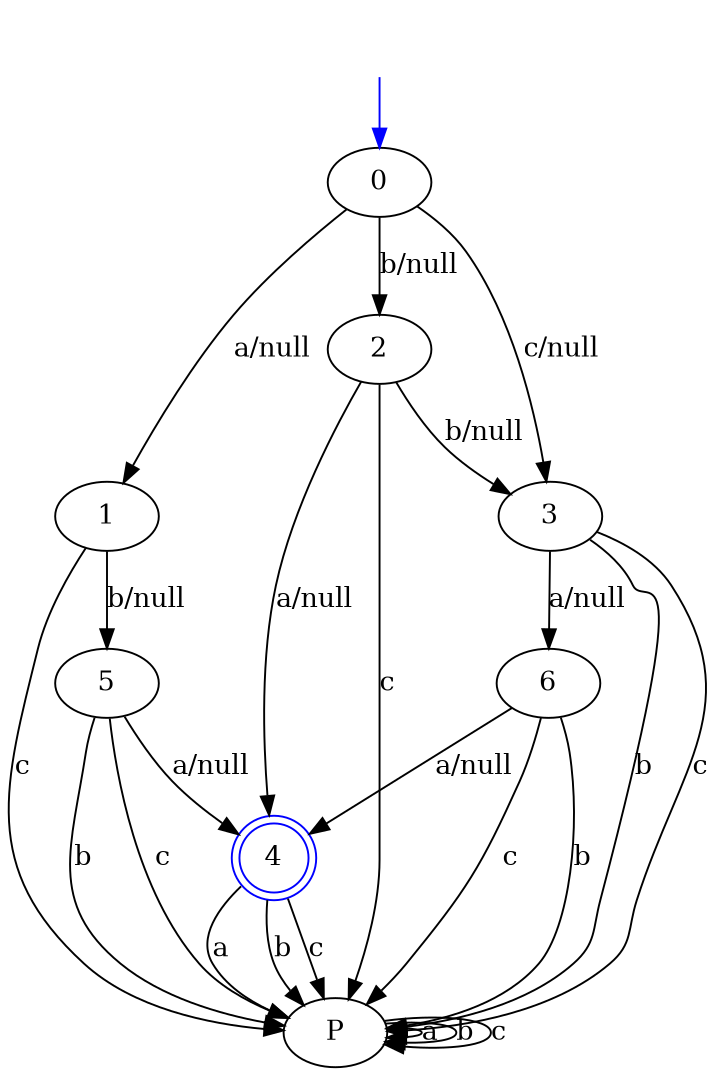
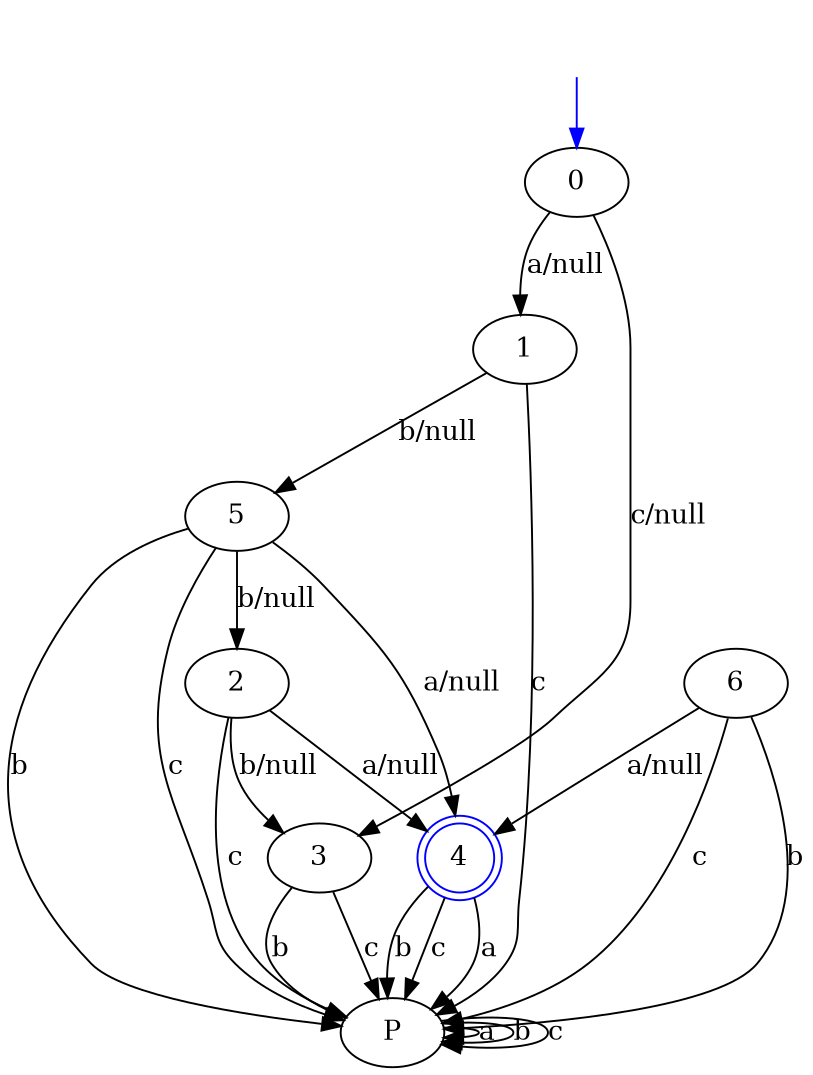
edge "0" -> "2": now "5" -> "2"
edge "3" -> "6": removed, label "a/null"
